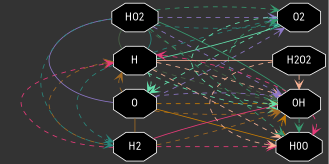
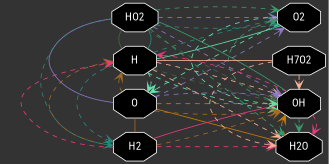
node "H2O2": label "H2O2" -> "H7O2"
node "H0O": label "H0O" -> "H2O"
